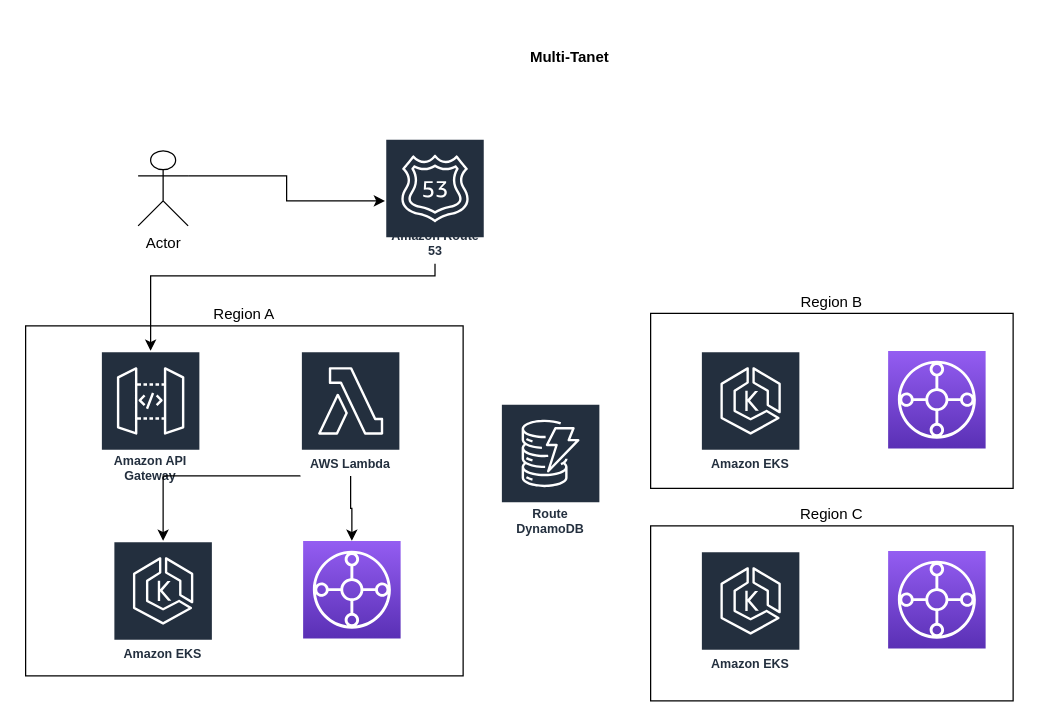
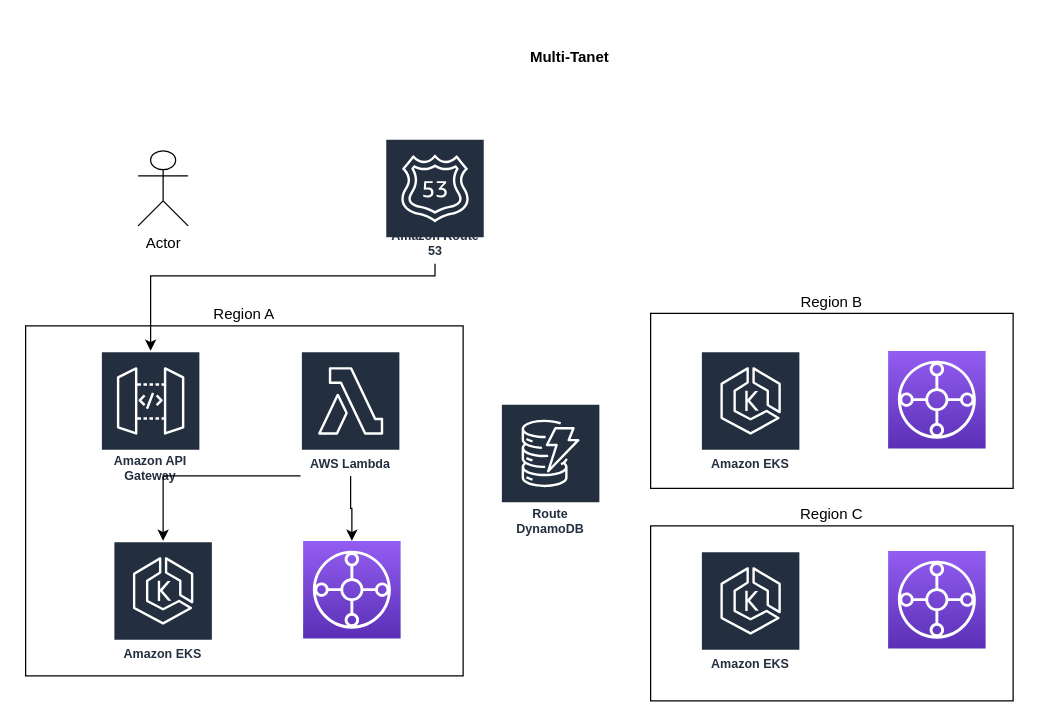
edge "Actor" -> "Amazon Route 53": removed
